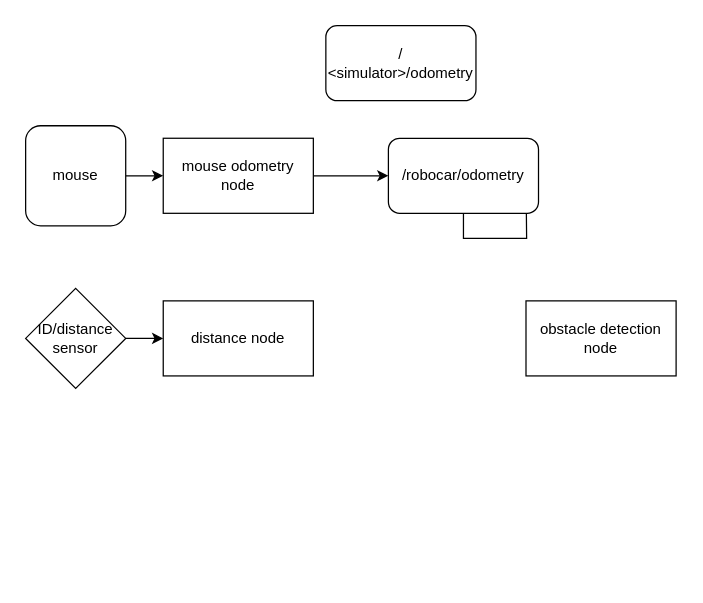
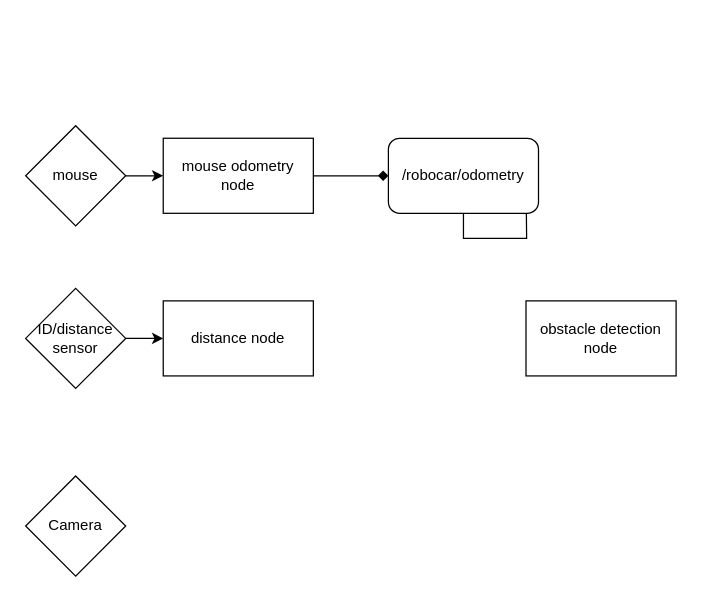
node "/ <simulator>/odometry": removed
node "mouse": shape rounded rectangle -> diamond
edge "mouse odometry node" -> "/robocar/odometry": arrowhead classic -> diamond
node "Camera": added
